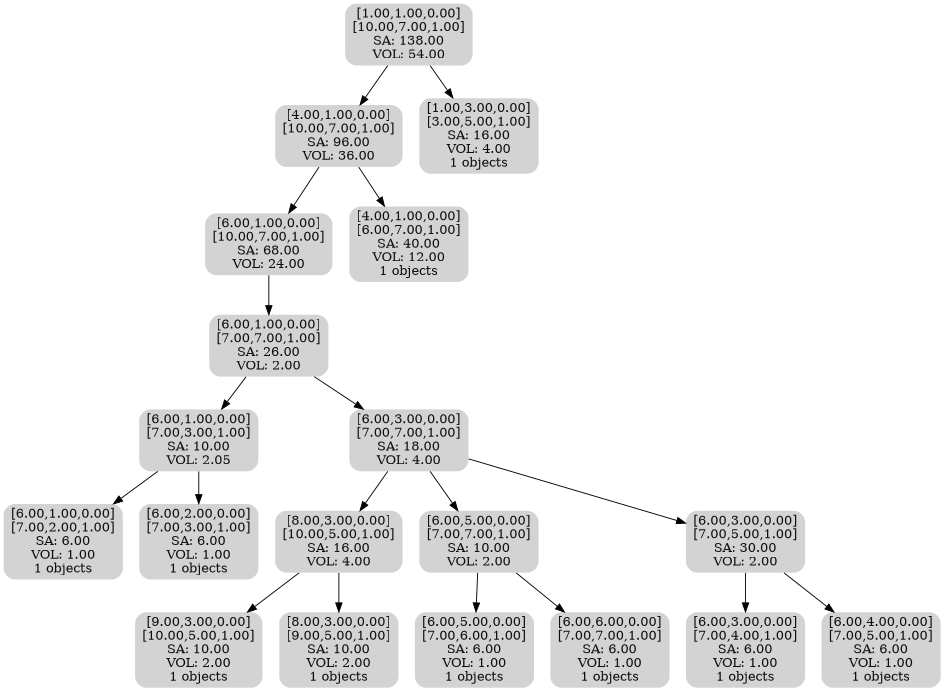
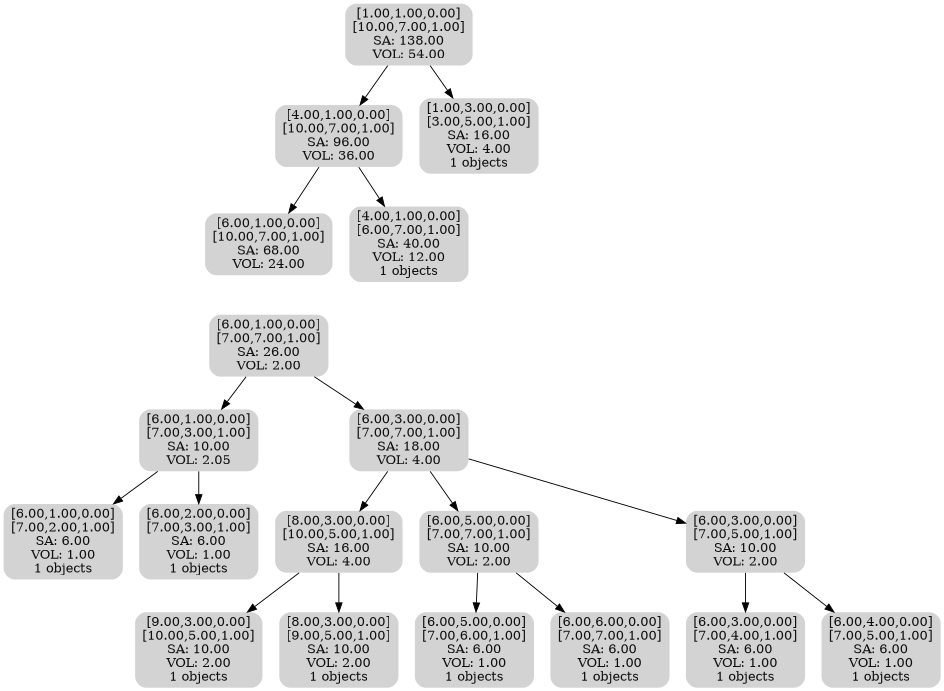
edge "[6.00,1.00,0.00] [10.00,7.00,1.00] SA: 68.00 VOL: 24.00" -> "[6.00,1.00,0.00] [7.00,7.00,1.00] SA: 26.00 VOL: 2.00": removed
node "[6.00,3.00,0.00] [7.00,5.00,1.00] SA: 30.00 VOL: 2.00": label "[6.00,3.00,0.00] [7.00,5.00,1.00] SA: 30.00 VOL: 2.00" -> "[6.00,3.00,0.00] [7.00,5.00,1.00] SA: 10.00 VOL: 2.00"
